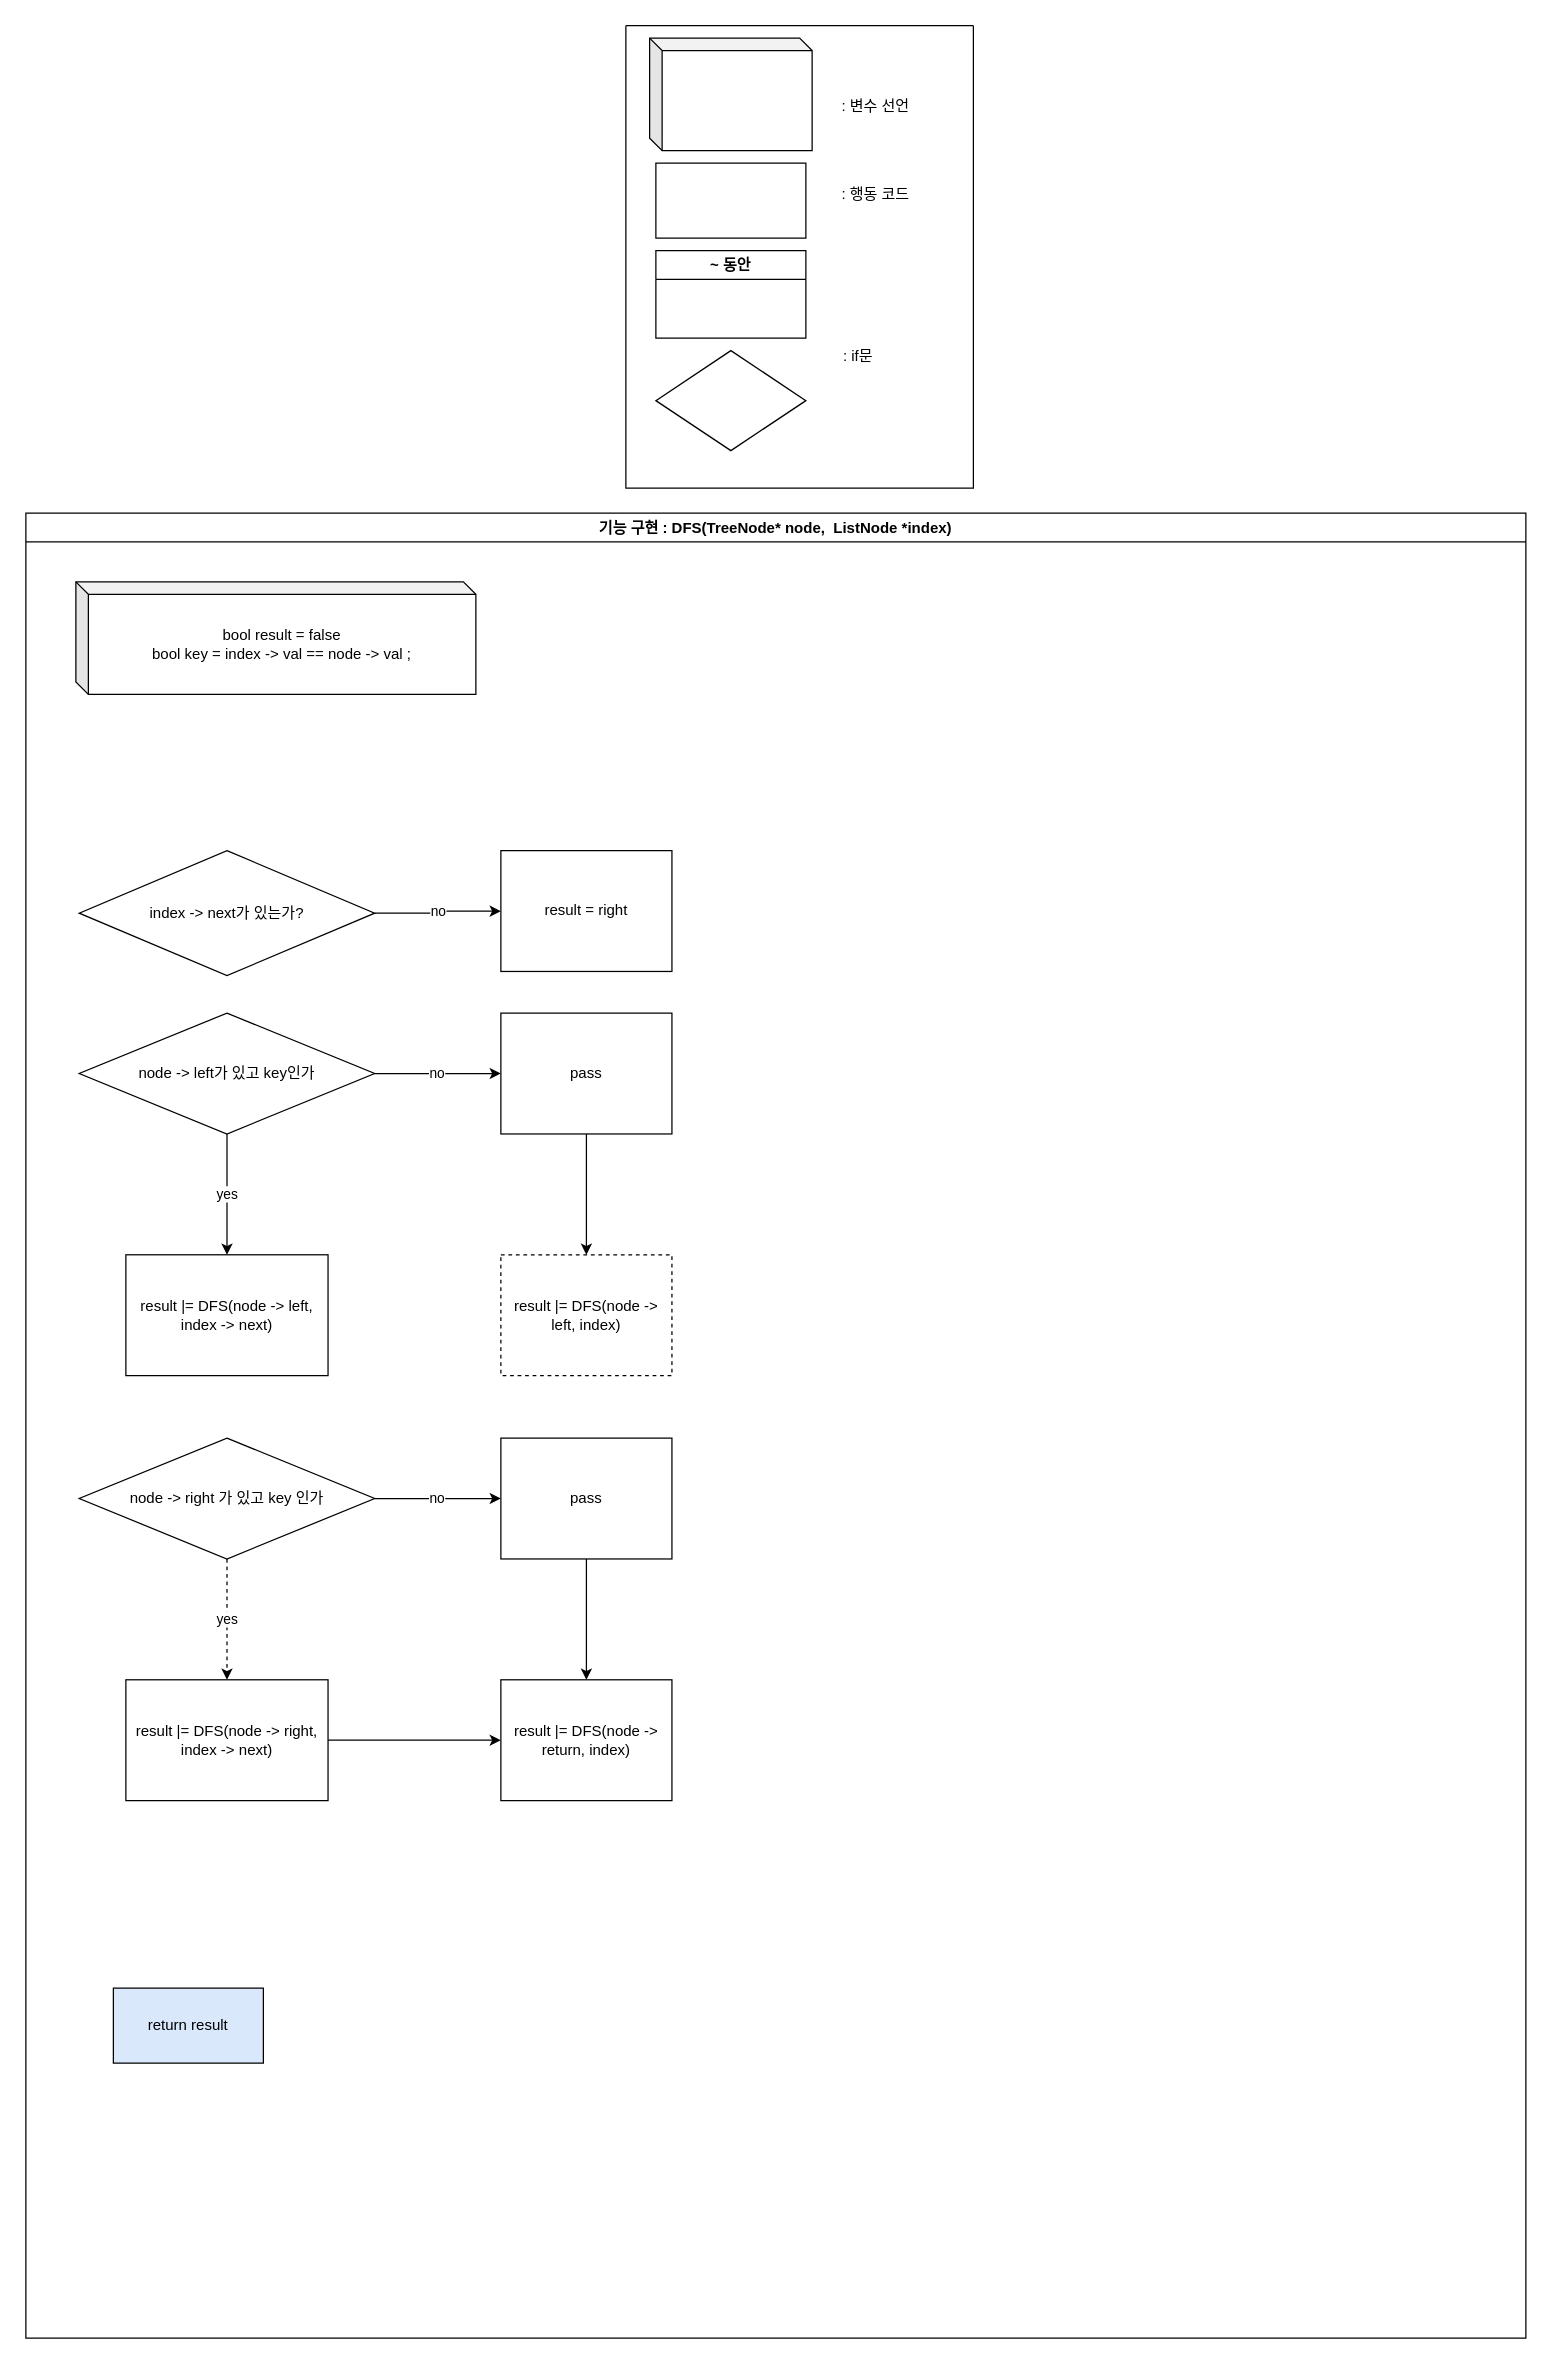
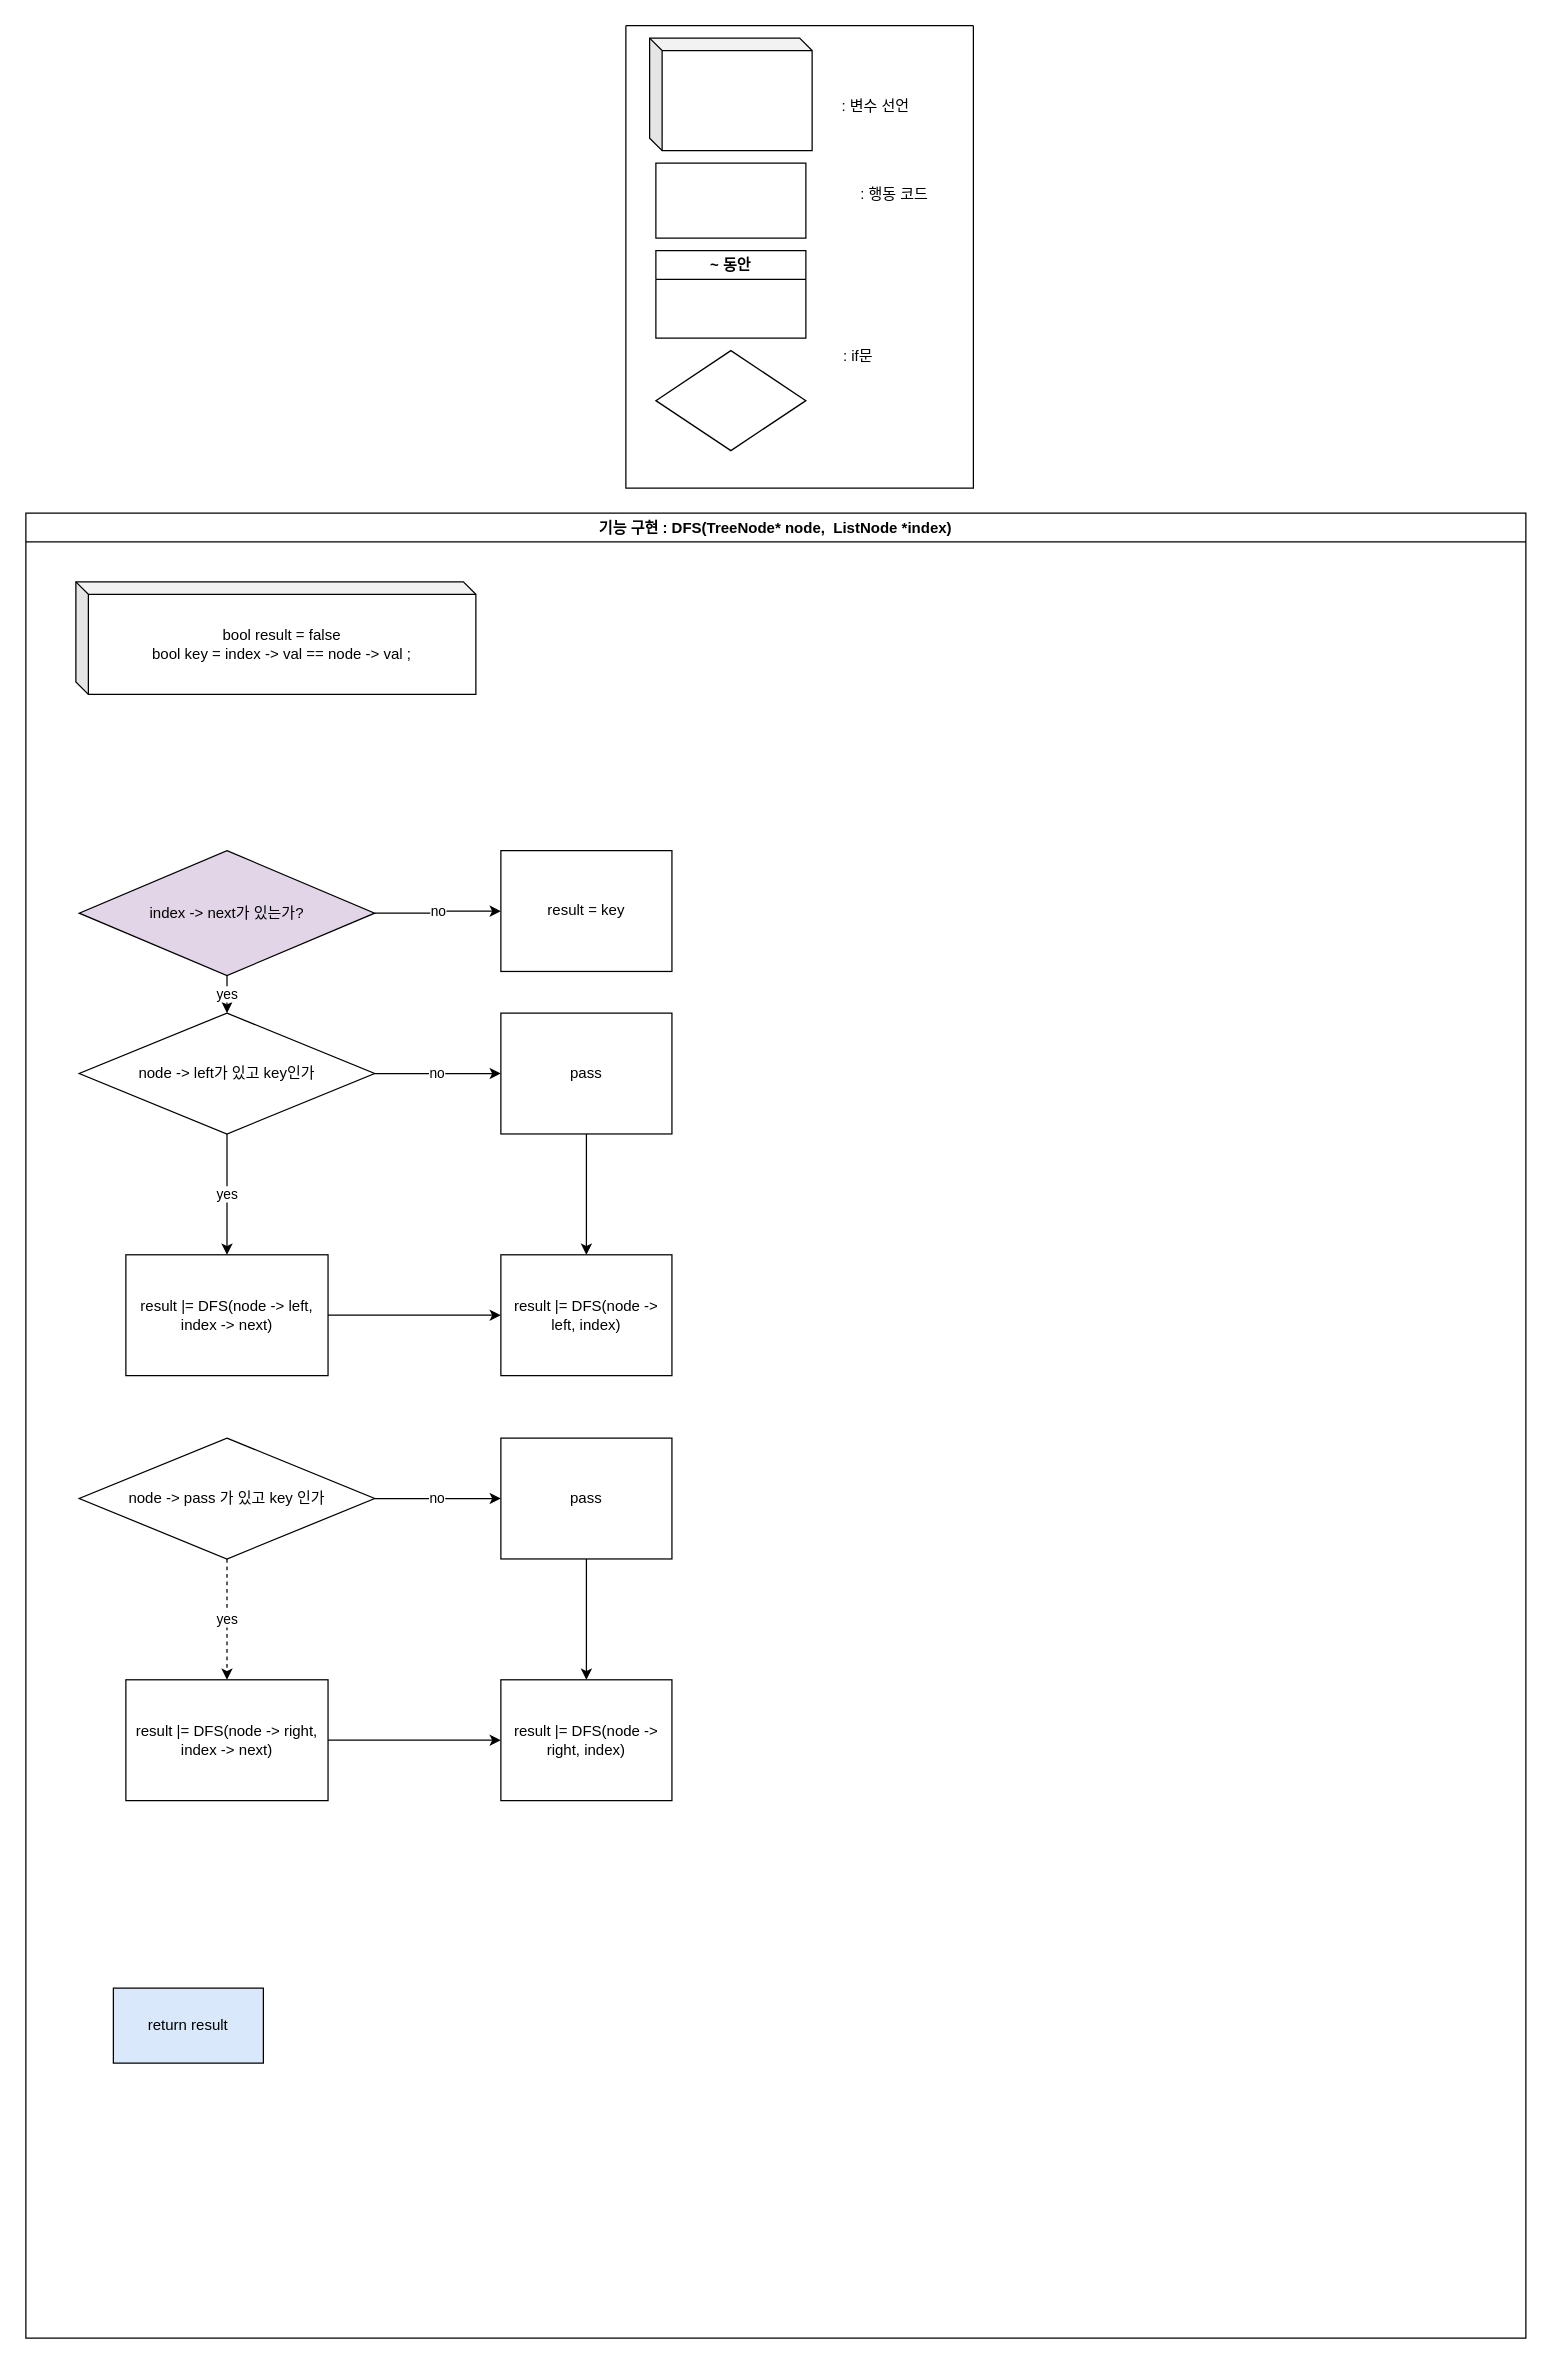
node ": 행동 코드": moved (876, 194) -> (894, 194)
node "result = right": label "result = right" -> "result = key"
node "index -> next가 있는가?": fillcolor #ffffff -> #e1d5e7
edge "index -> next가 있는가?" -> "node -> left가 있고 key인가": added, label "yes"
edge "result |= DFS(node -> left, index -> next)" -> "result |= DFS(node -> left, index)": added
node "result |= DFS(node -> left, index)": style dashed -> solid
node "node -> right 가 있고 key 인가": label "node -> right 가 있고 key 인가" -> "node -> pass 가 있고 key 인가"
node "result |= DFS(node -> return, index)": label "result |= DFS(node -> return, index)" -> "result |= DFS(node -> right, index)"
